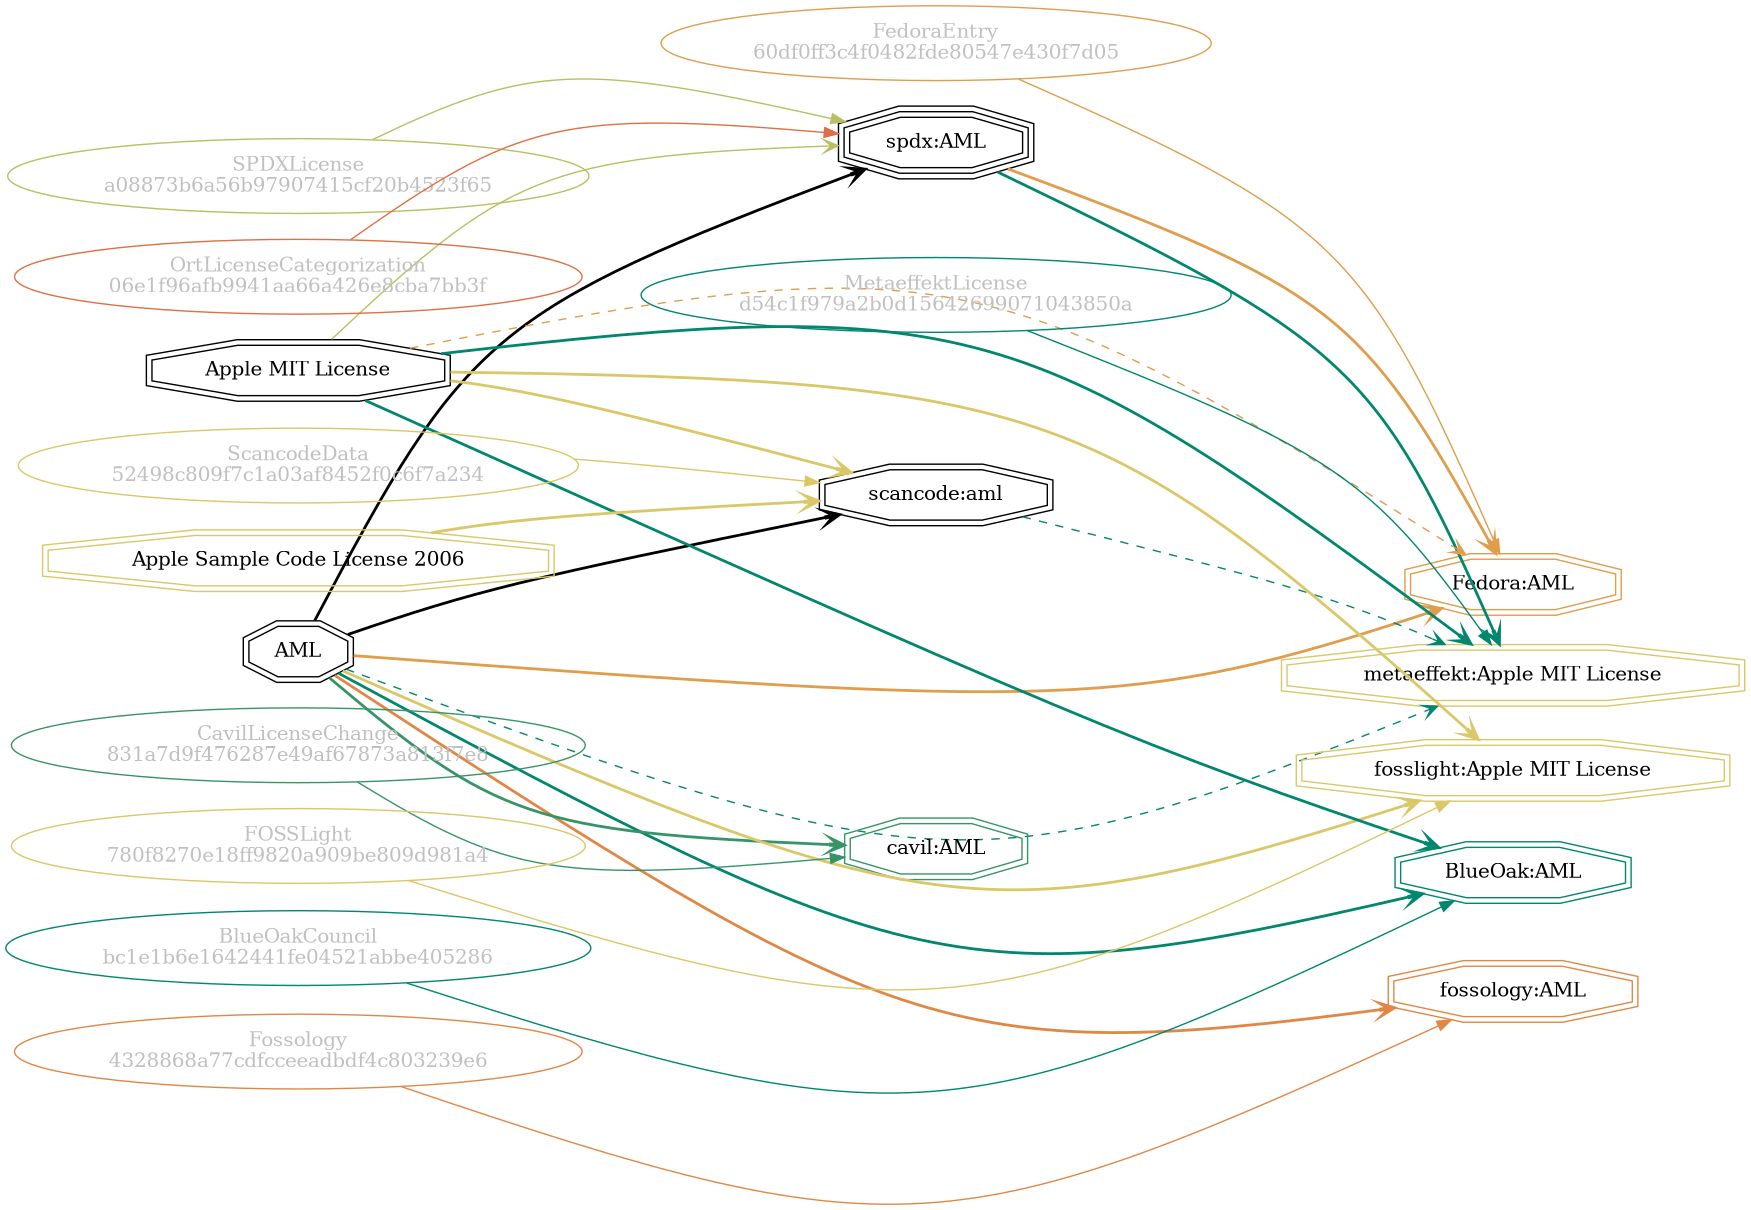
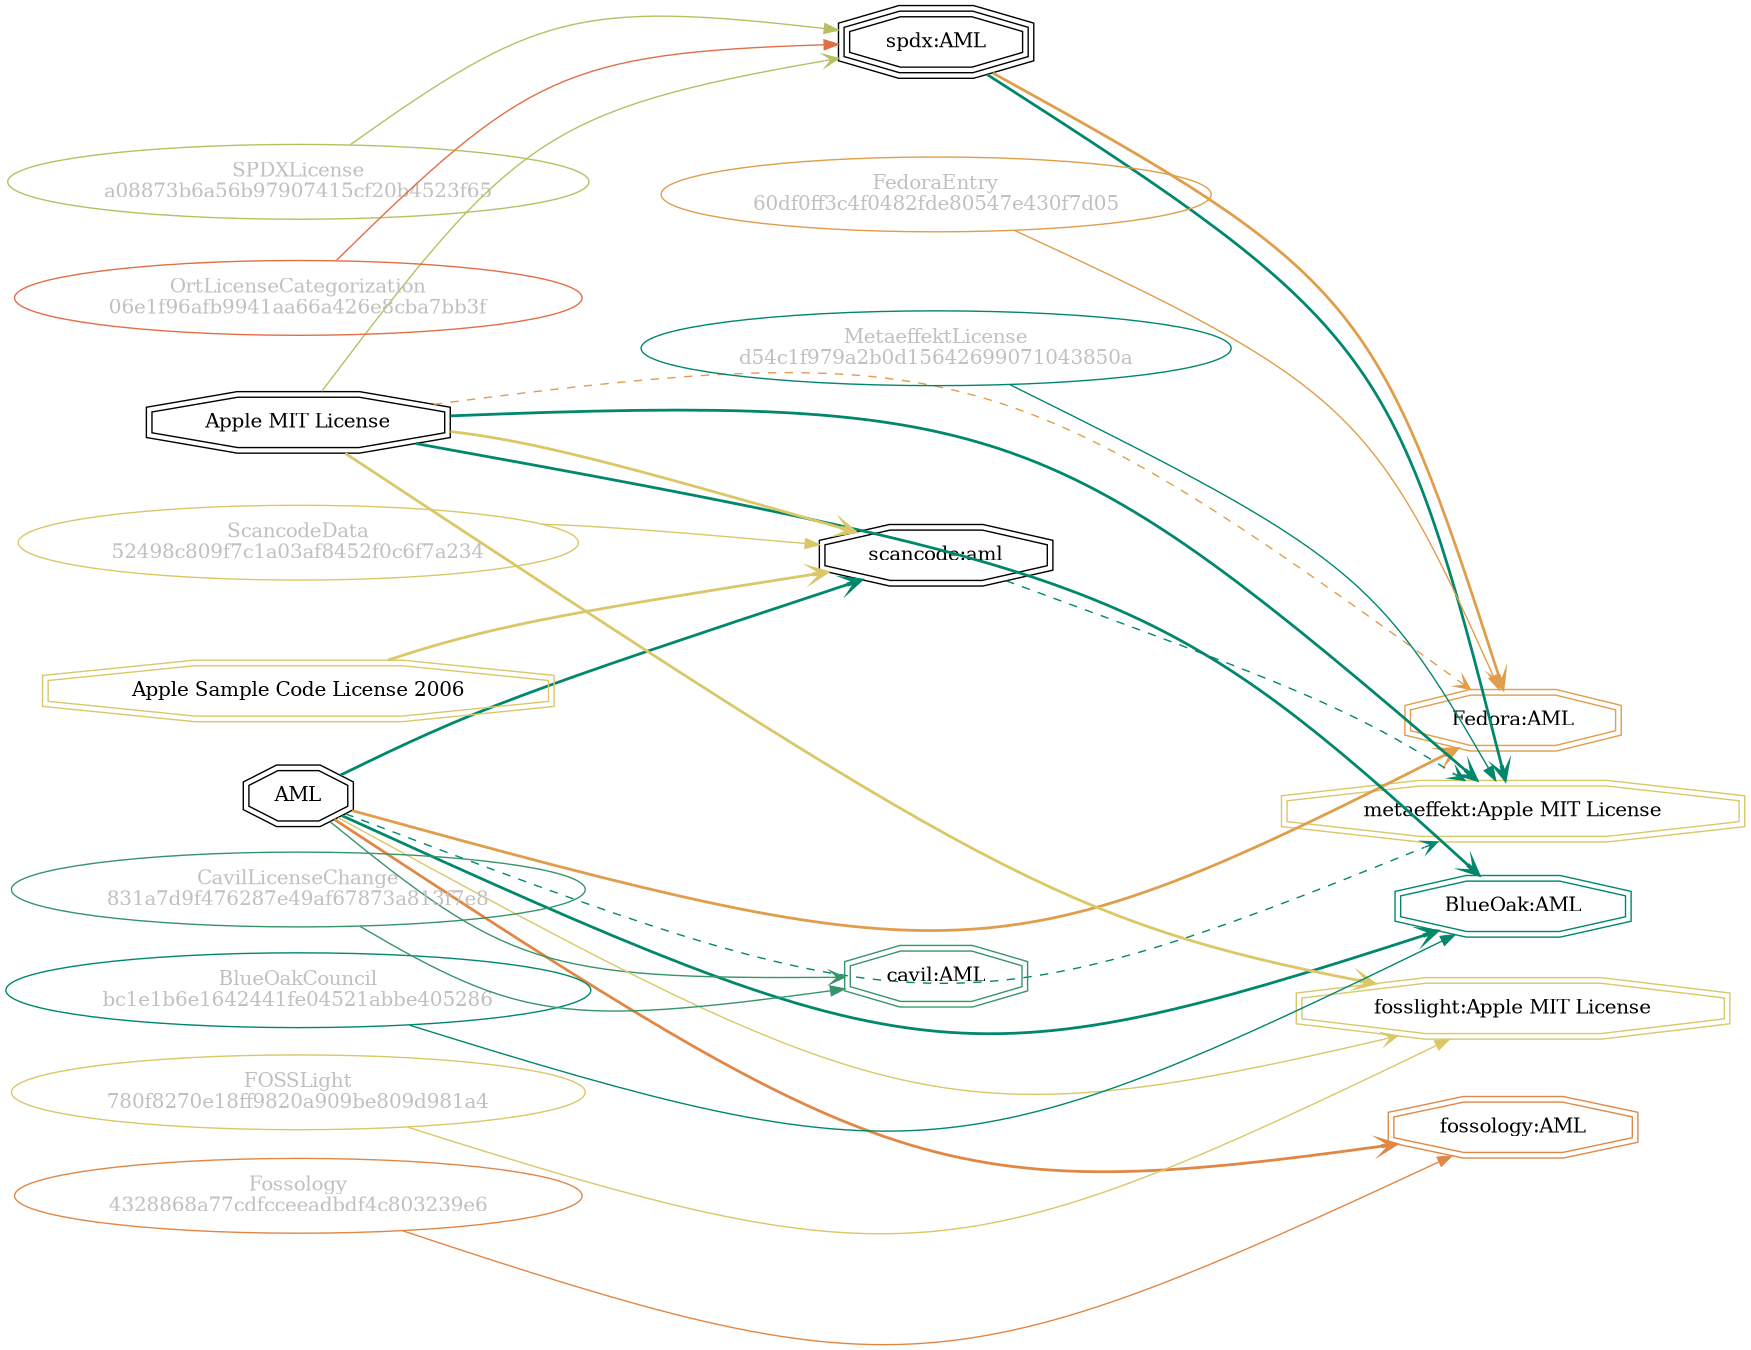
edge "AML" -> "spdx:AML": removed
edge "AML" -> "scancode:aml": color black -> #00876c
edge "AML" -> "cavil:AML": style bold -> solid
edge "AML" -> "fosslight:Apple MIT License": style bold -> solid
